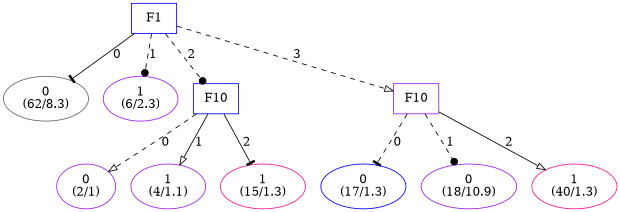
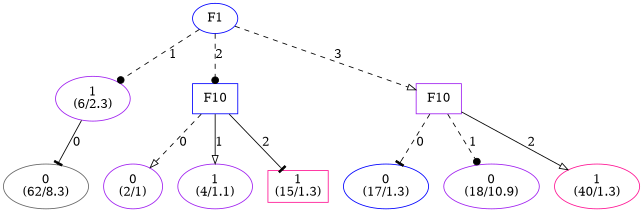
node "F1": shape box -> ellipse
edge "F1" -> "0 (62/8.3)": now "1 (6/2.3)" -> "0 (62/8.3)"
node "1 (15/1.3)": shape ellipse -> box
